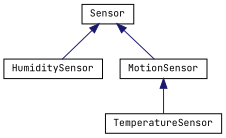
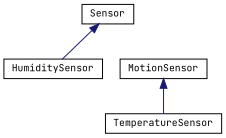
edge "MotionSensor" -> "Sensor": removed
